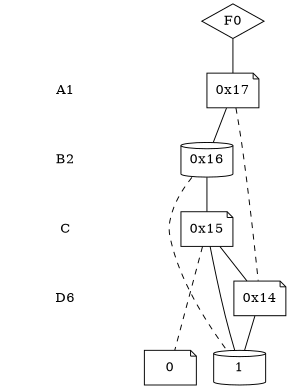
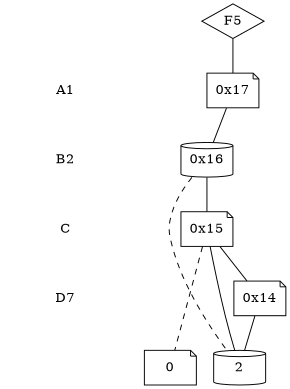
node "F0": label "F0" -> "F5"
edge "0x17" -- "0x14": removed
node "D6": label "D6" -> "D7"
node "1": label "1" -> "2"
